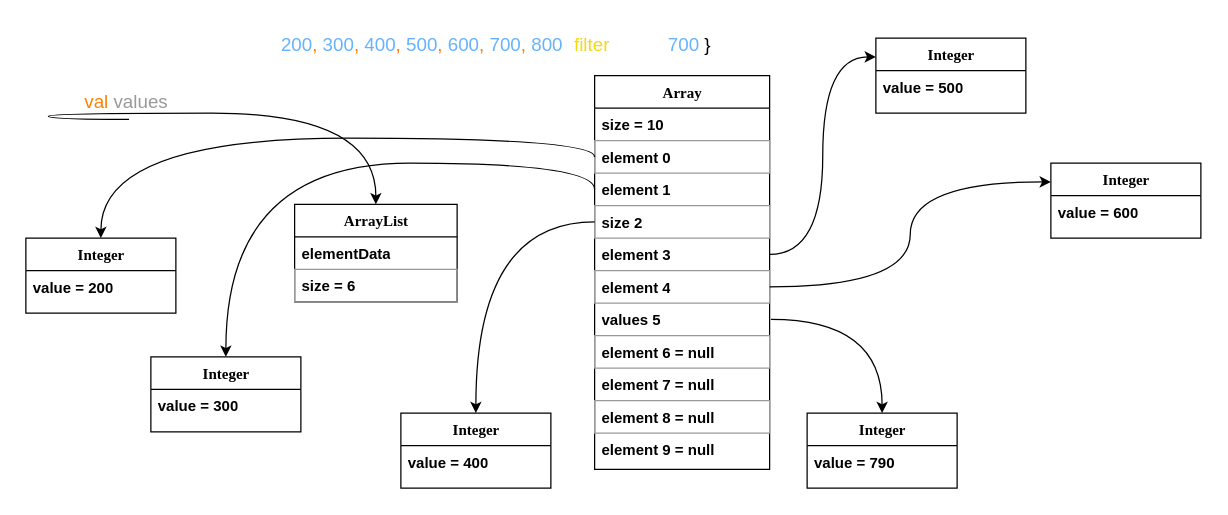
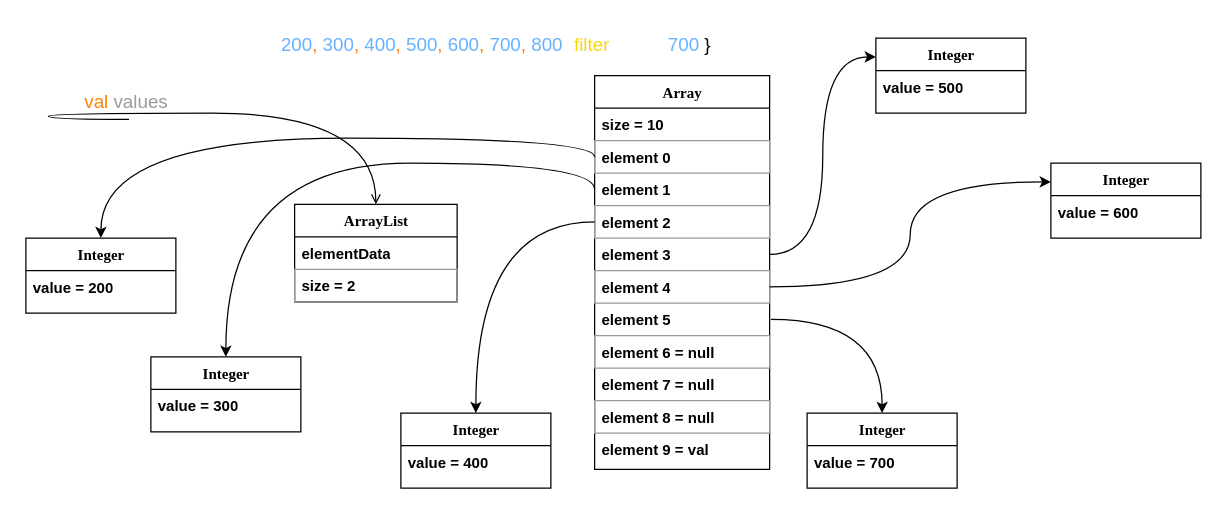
edge "val values: List<Int> =" -> "ArrayList": arrowhead classic -> open
node "size 2": label "size 2" -> "element 2"
node "size = 6": label "size = 6" -> "size = 2"
node "values 5": label "values 5" -> "element 5"
node "element 9 = null": label "element 9 = null" -> "element 9 = val"
node "value = 790": label "value = 790" -> "value = 700"
